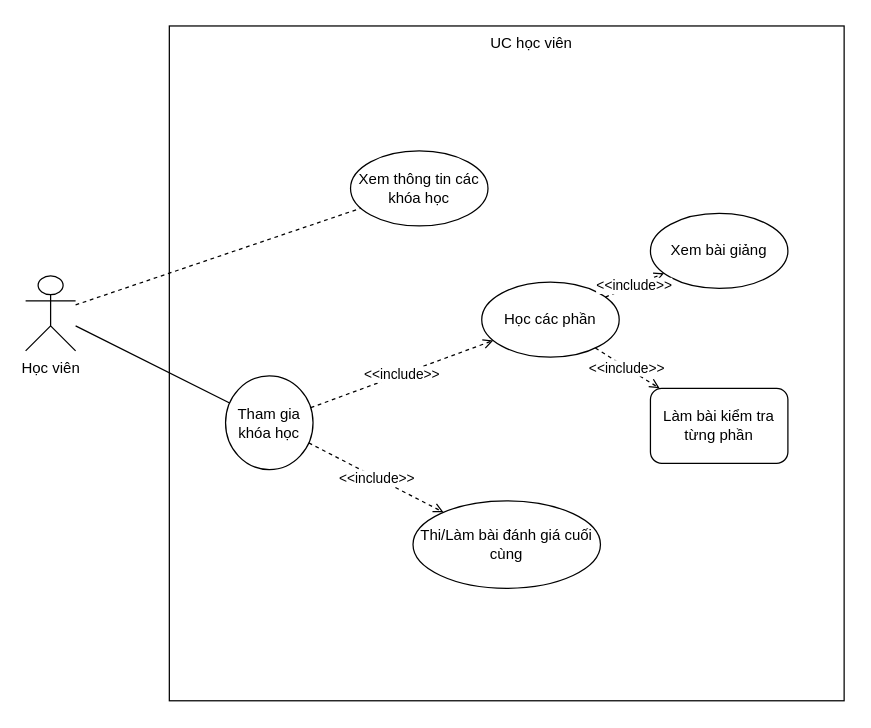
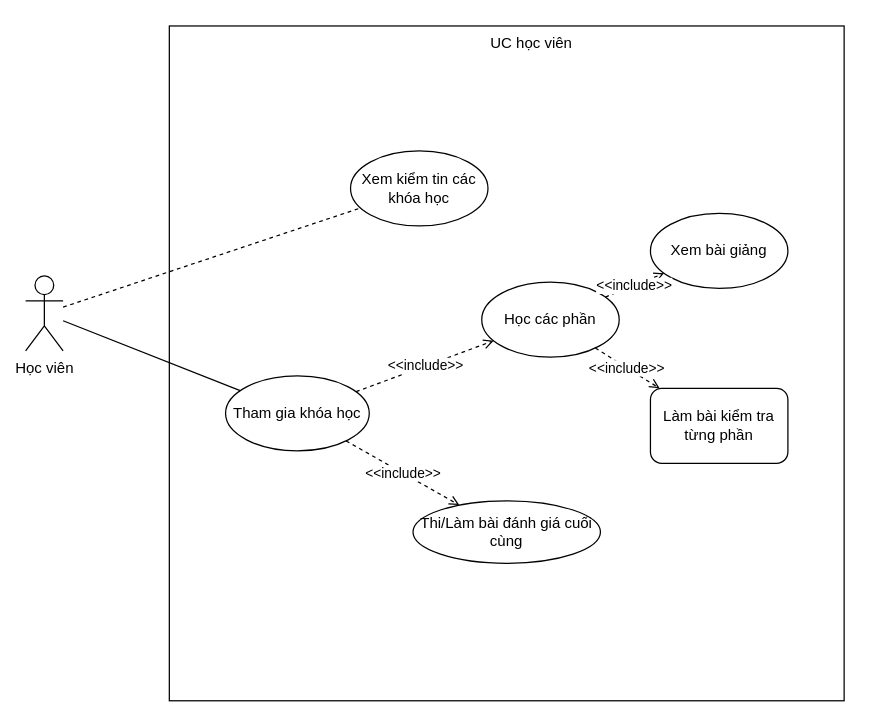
node "Xem thông tin các khóa học": label "Xem thông tin các khóa học" -> "Xem kiểm tin các khóa học"
node "Học viên": size 50x75 -> 38x75
node "Tham gia khóa học": size 88x94 -> 144x75
node "Thi/Làm bài đánh giá cuối cùng": size 188x88 -> 188x63
